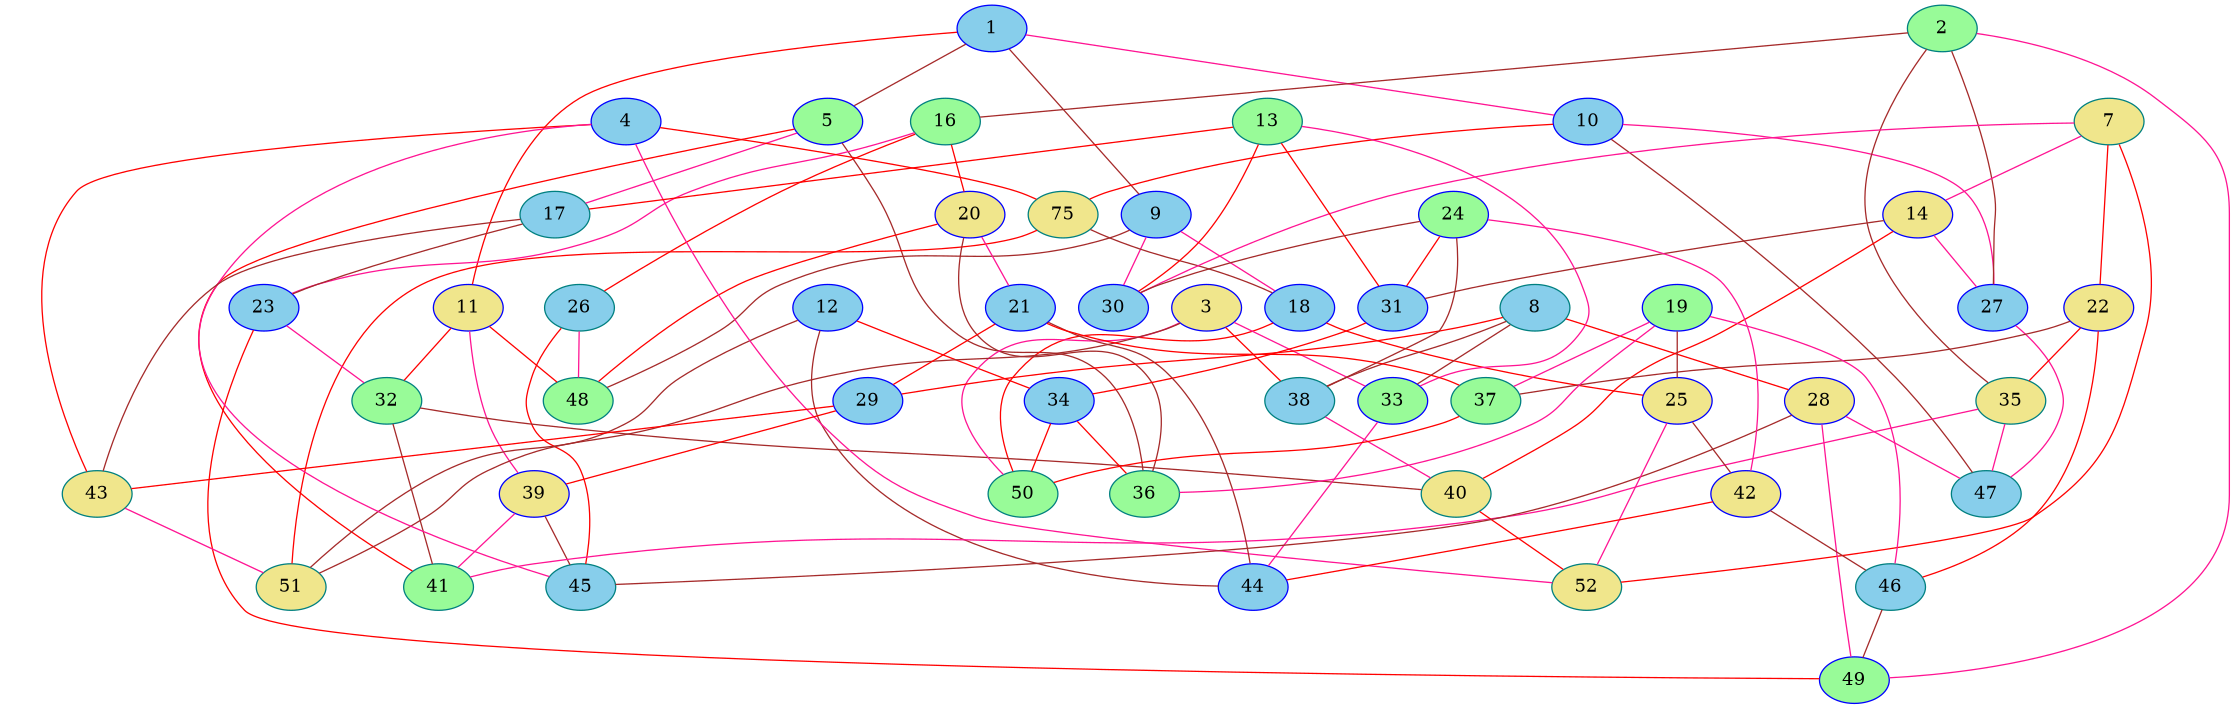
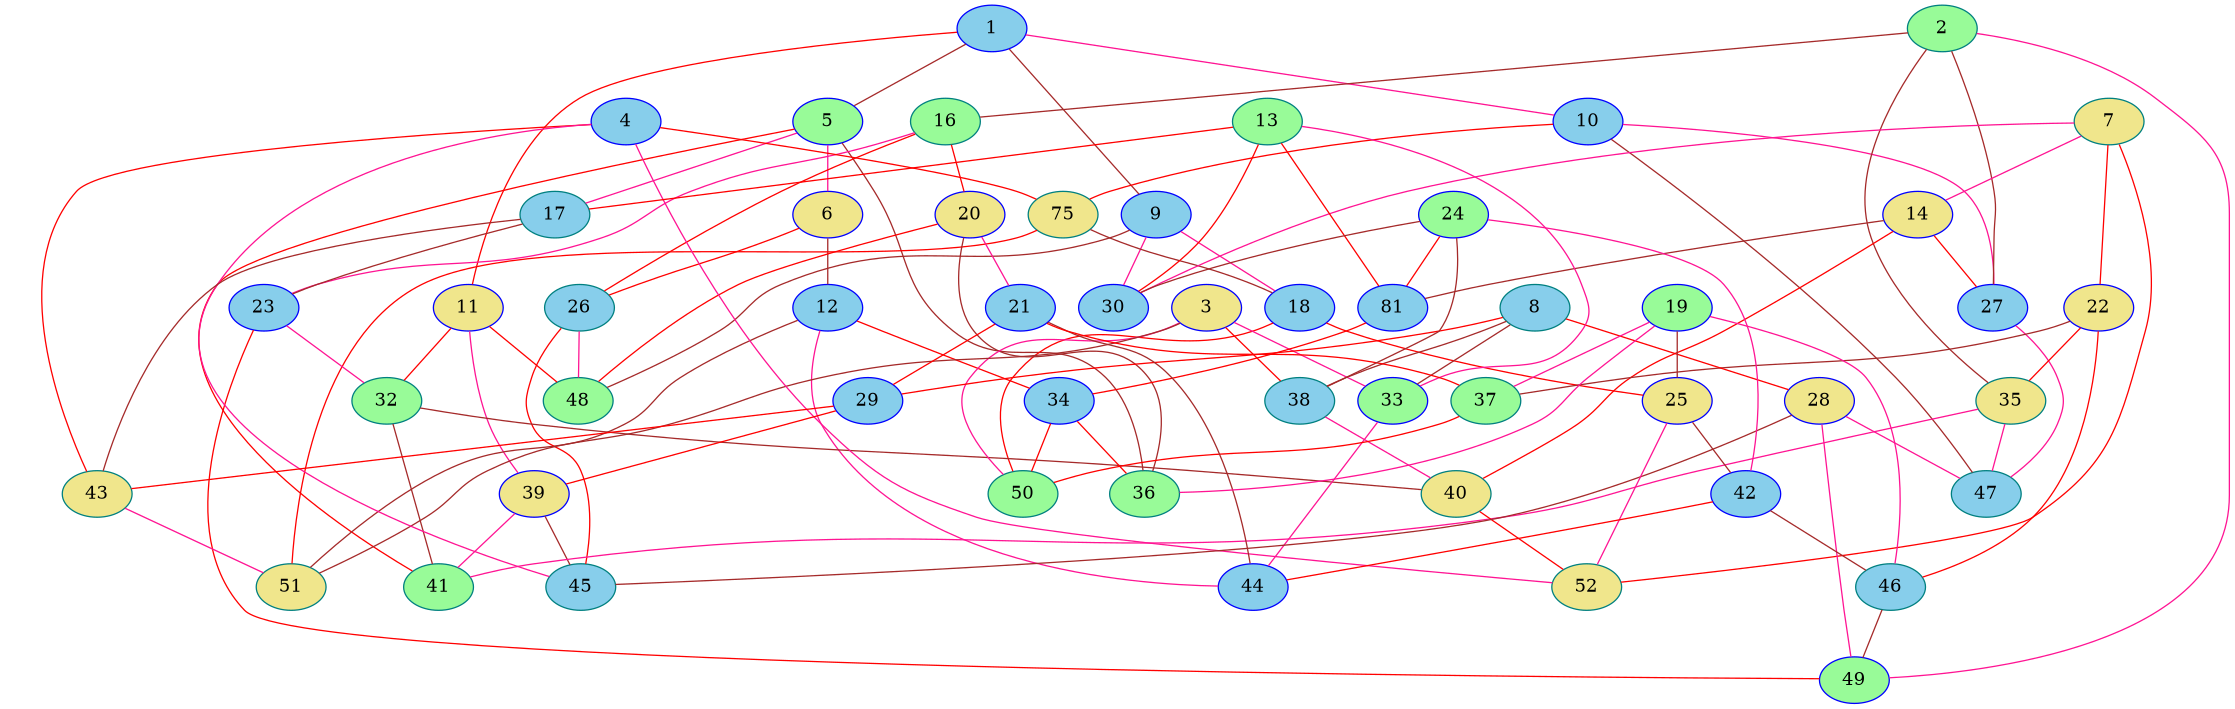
node "6": added
edge "14" -- "27": color deeppink -> red
node "31": label "31" -> "81"
node "42": fillcolor khaki -> skyblue
edge "12" -- "44": color brown -> deeppink
